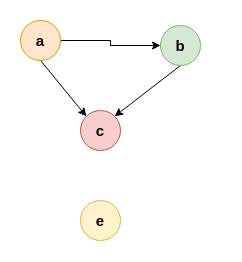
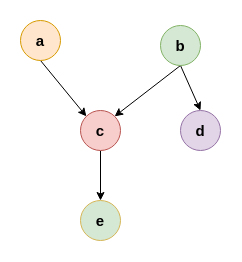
edge "a" -> "b": removed
edge "b" -> "d": added
node "d": added
edge "c" -> "e": added
node "e": fillcolor #fff2cc -> #d5e8d4
